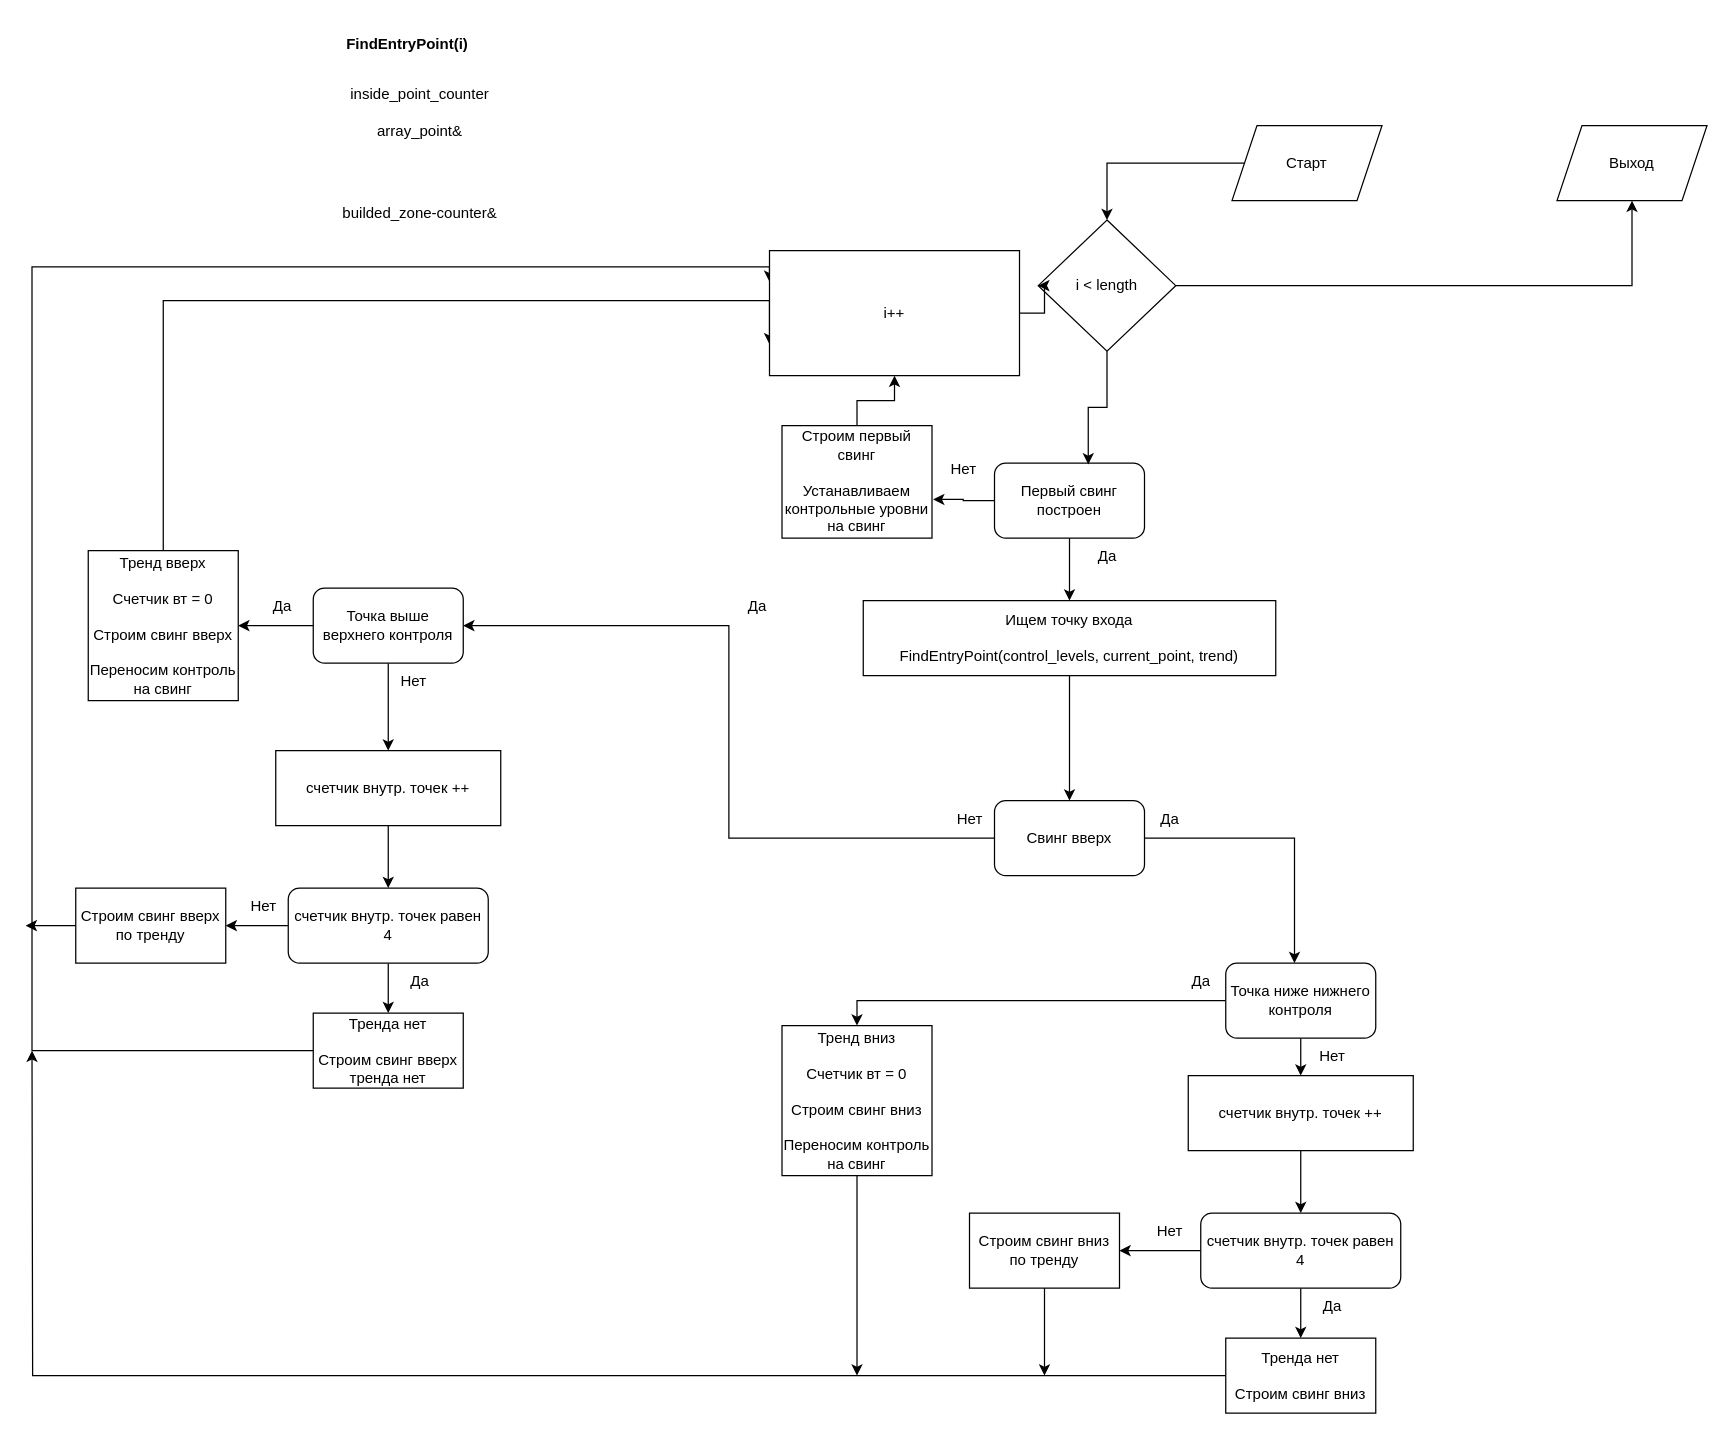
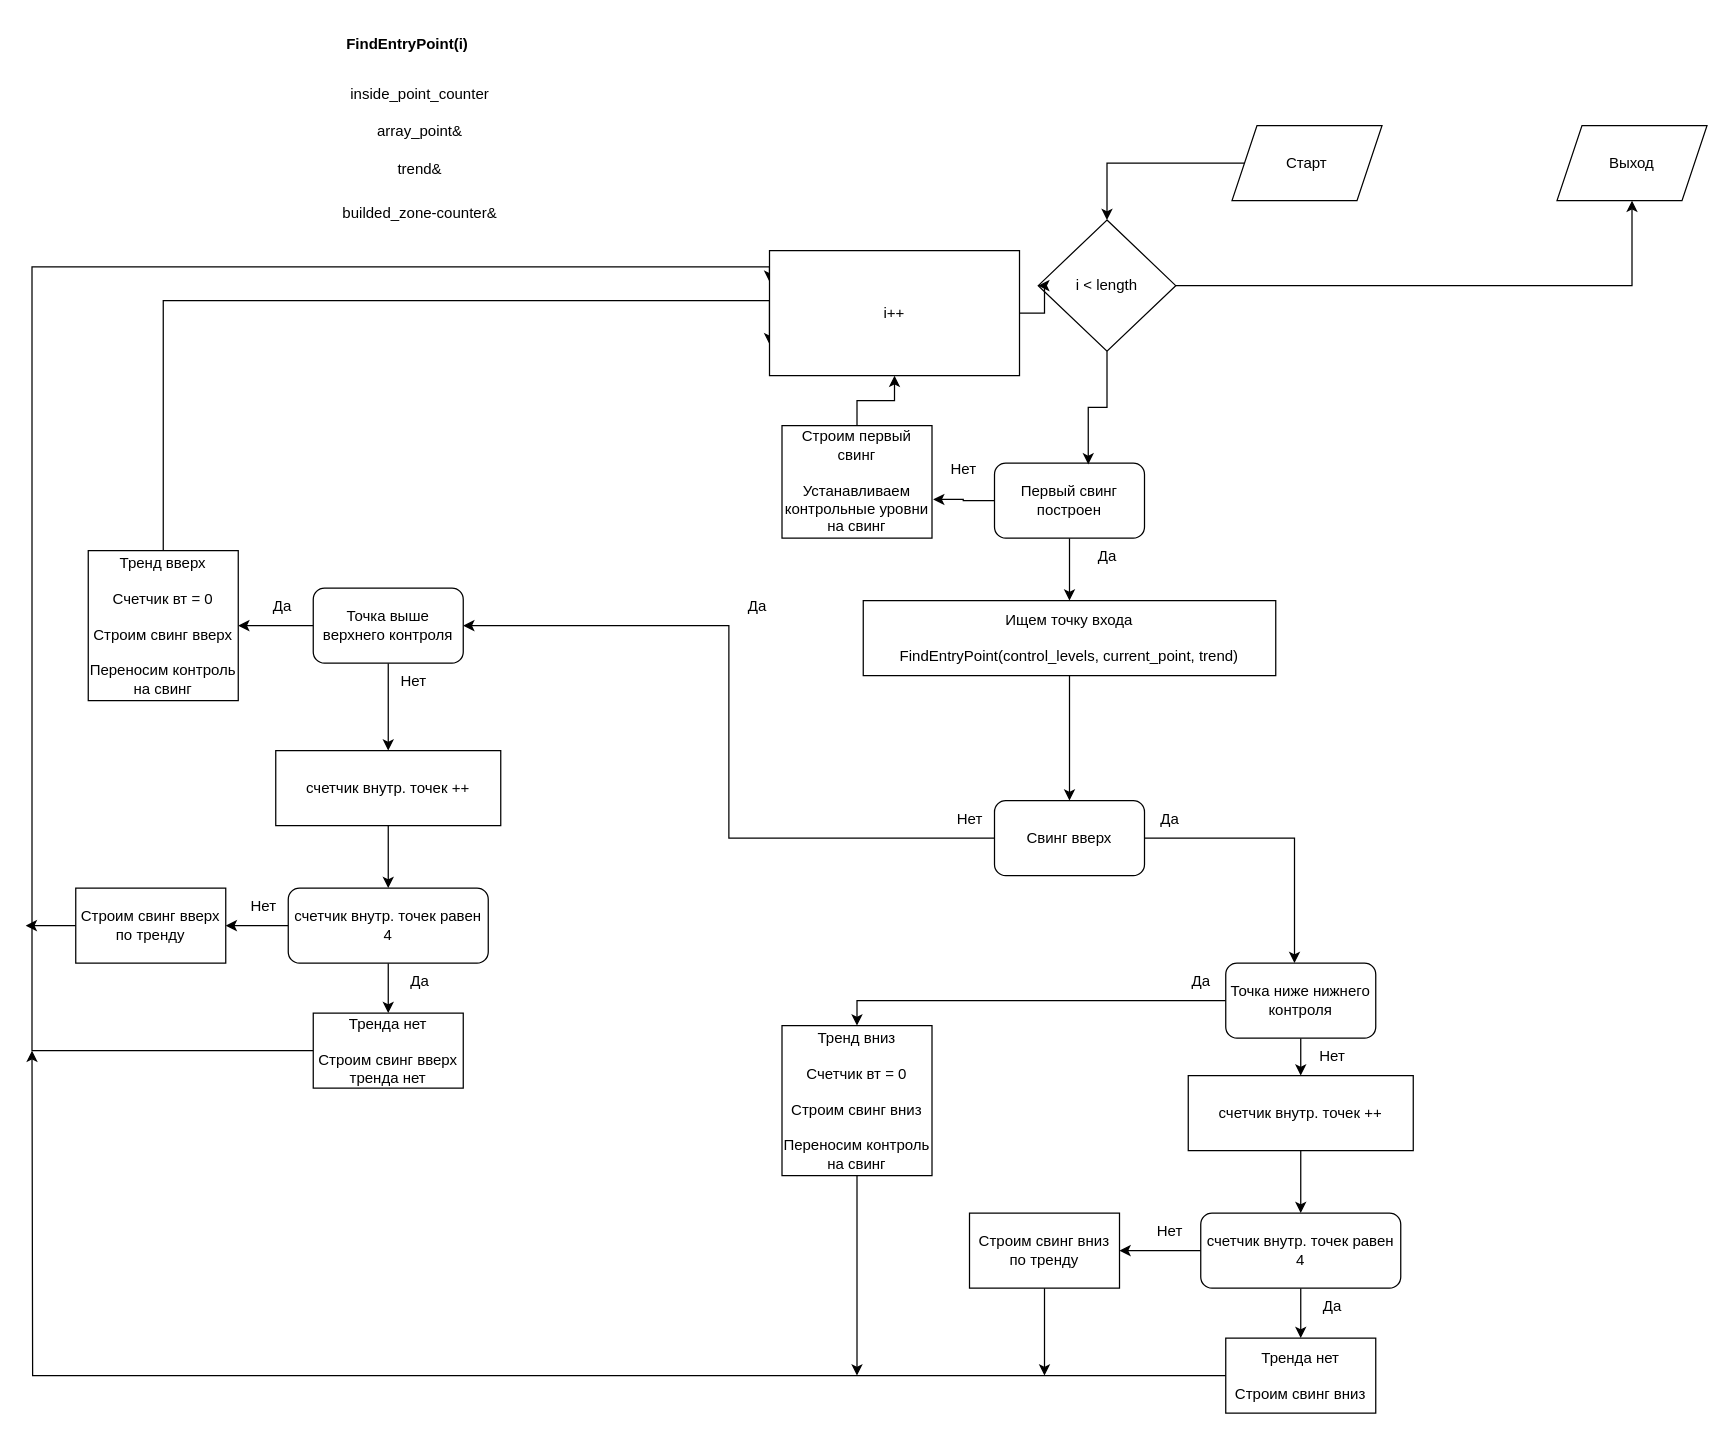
node "trend&": added
